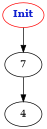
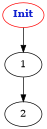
node "7": label "7" -> "1"
node "4": label "4" -> "2"
